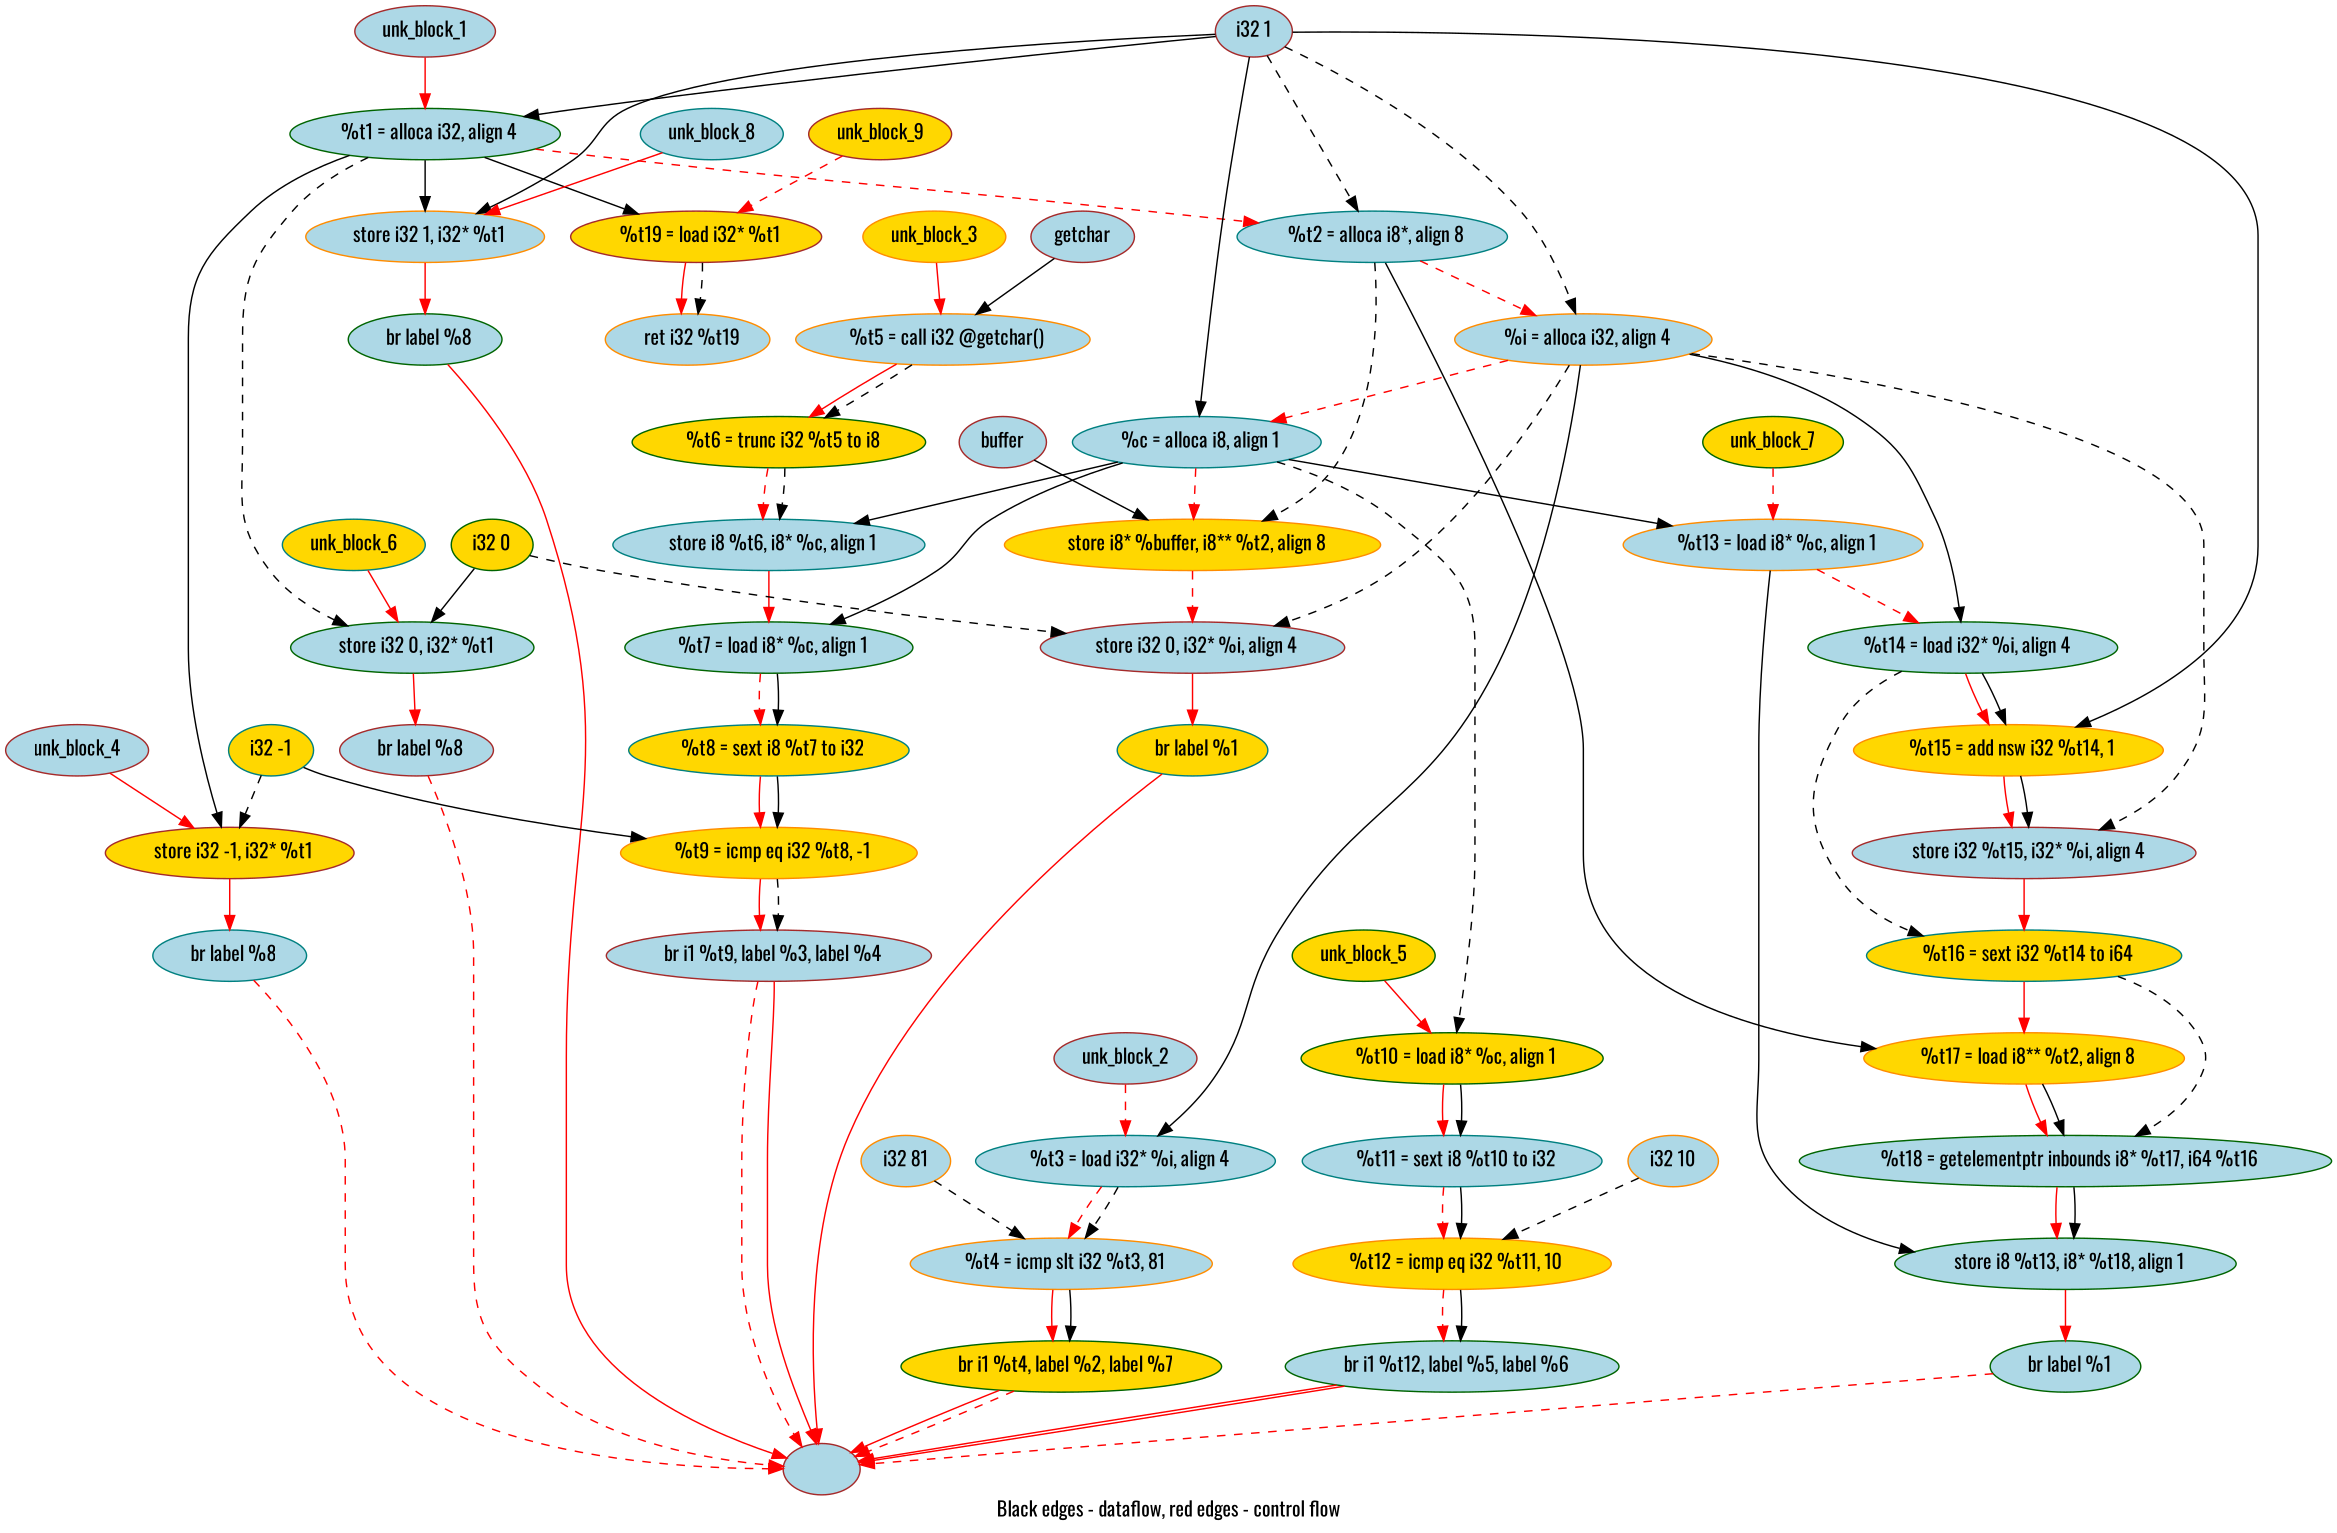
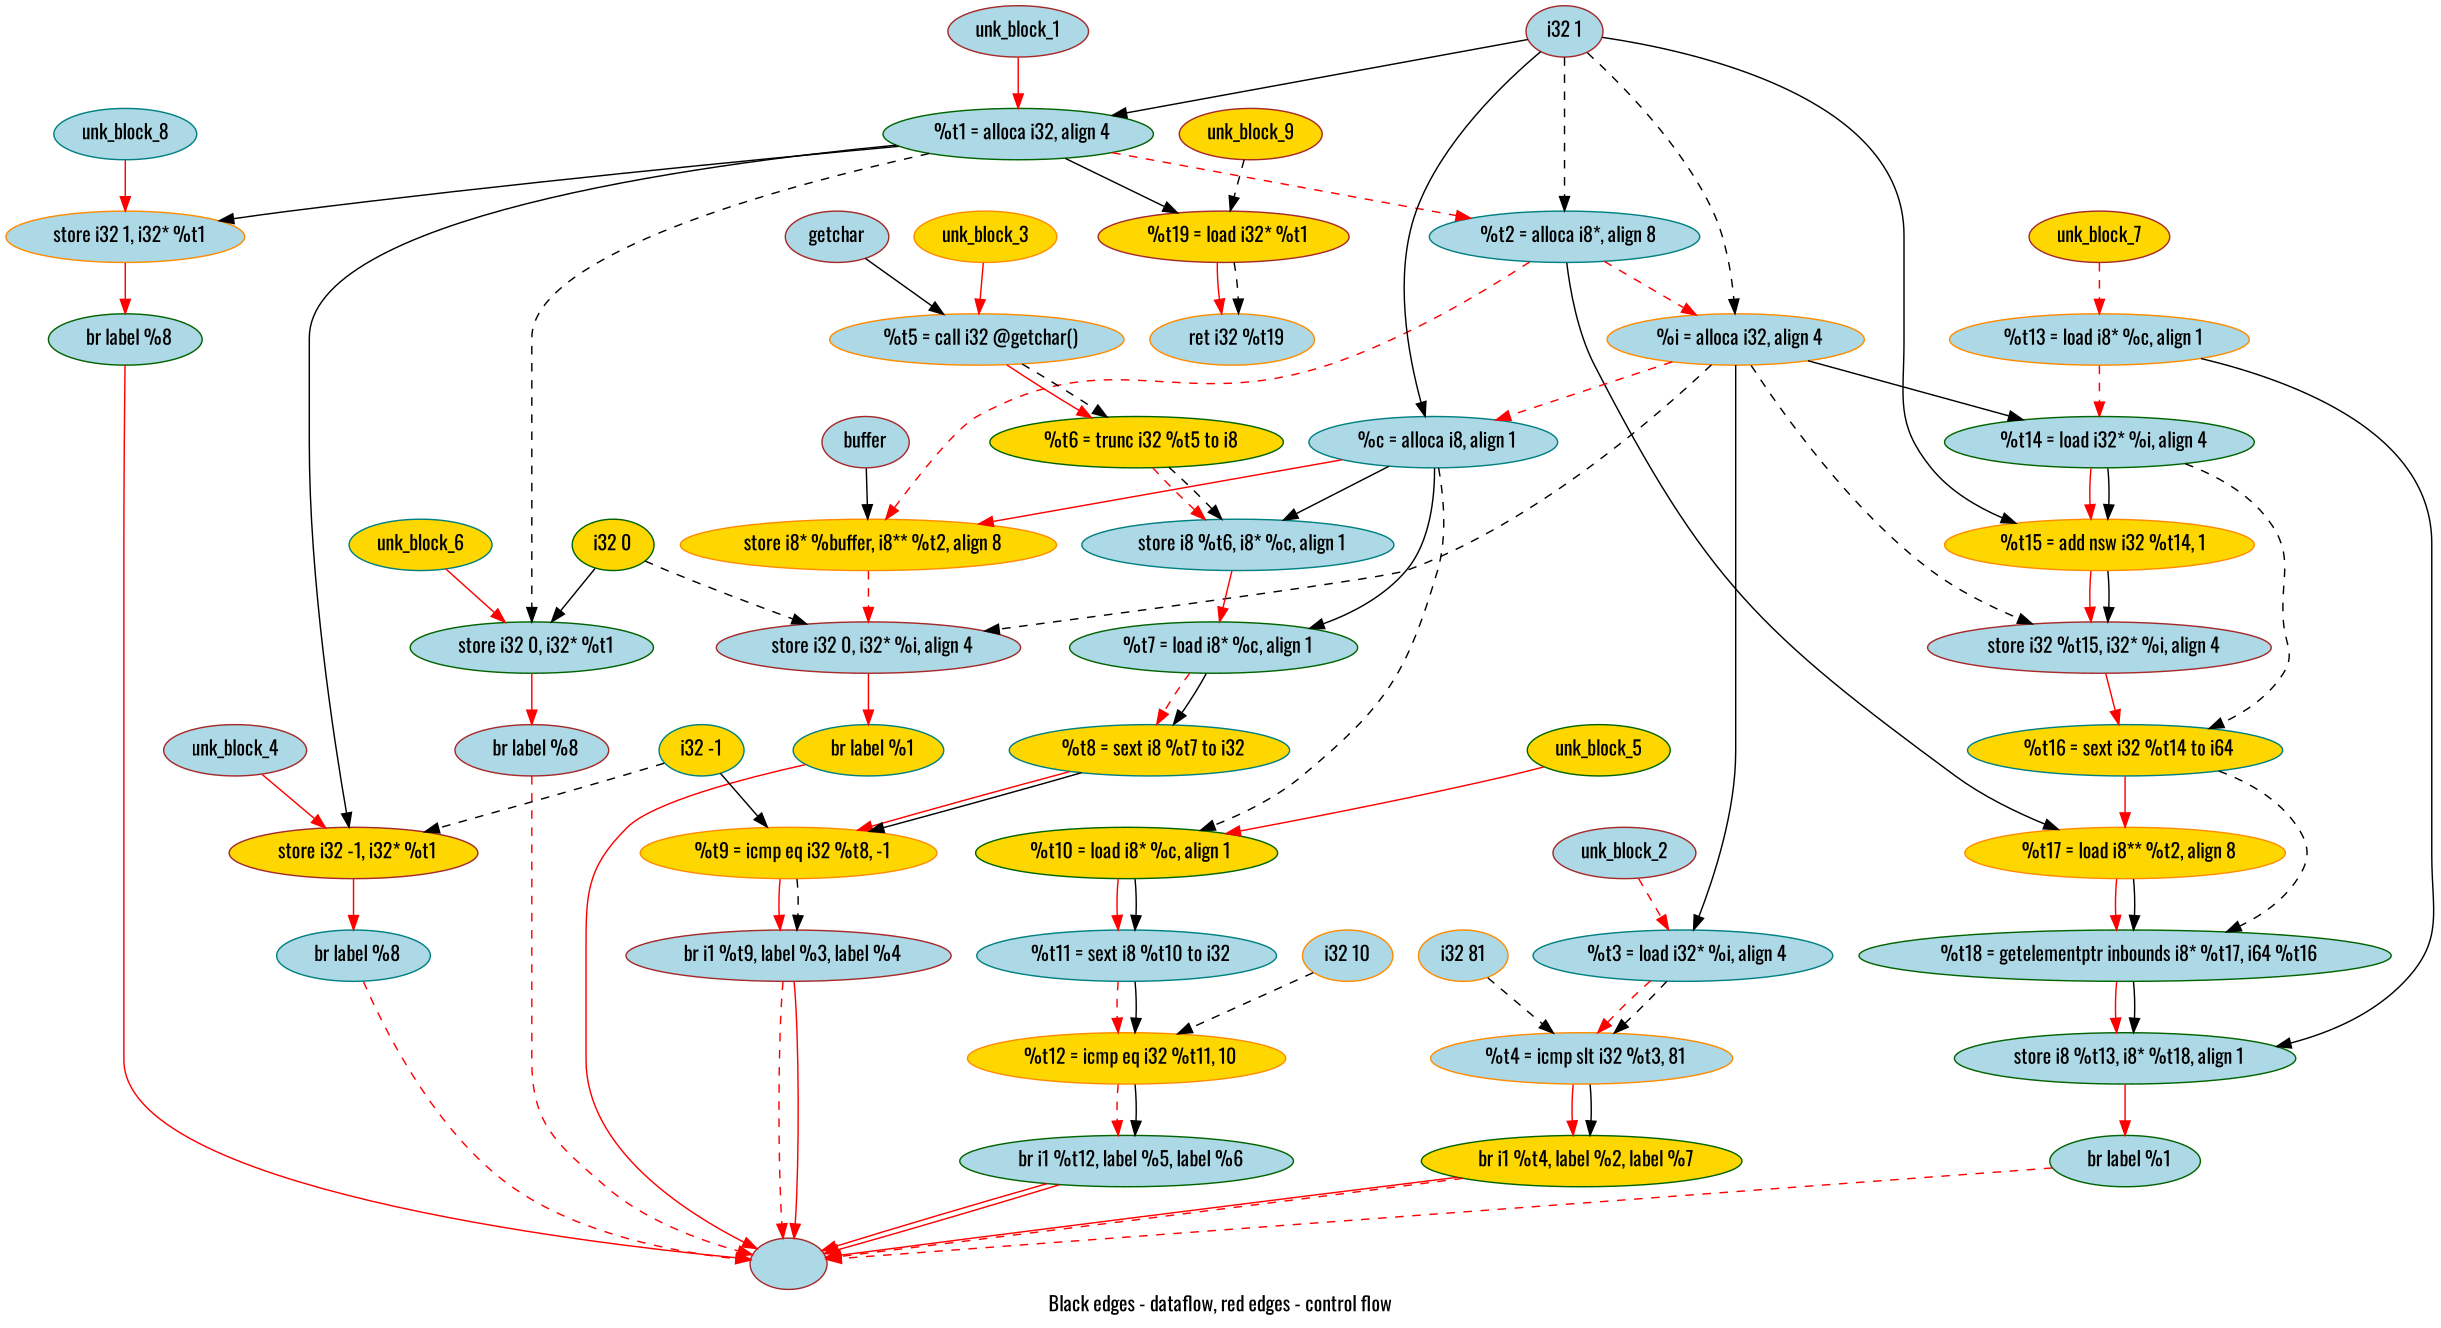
edge "i32 1" -> "store i32 1, i32* %t1": removed
edge "unk_block_9" -> "%t19 = load i32* %t1": color red -> black
edge "%t2 = alloca i8*, align 8" -> "store i8* %buffer, i8** %t2, align 8": color black -> red
node "unk_block_7": color darkgreen -> brown
edge "%c = alloca i8, align 1" -> "store i8* %buffer, i8** %t2, align 8": style dashed -> solid
edge "%c = alloca i8, align 1" -> "%t13 = load i8* %c, align 1": removed
